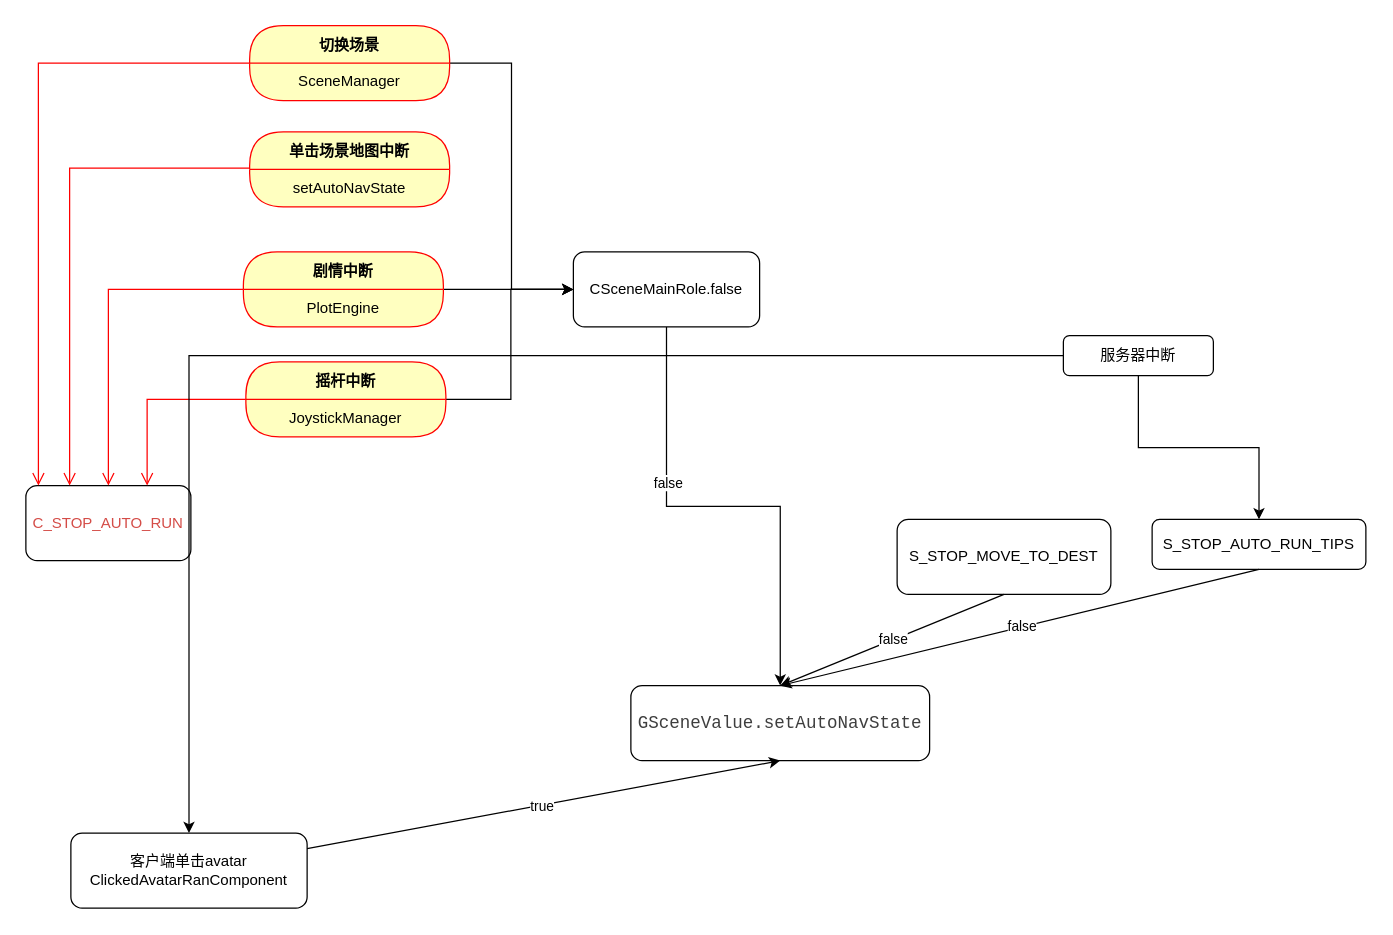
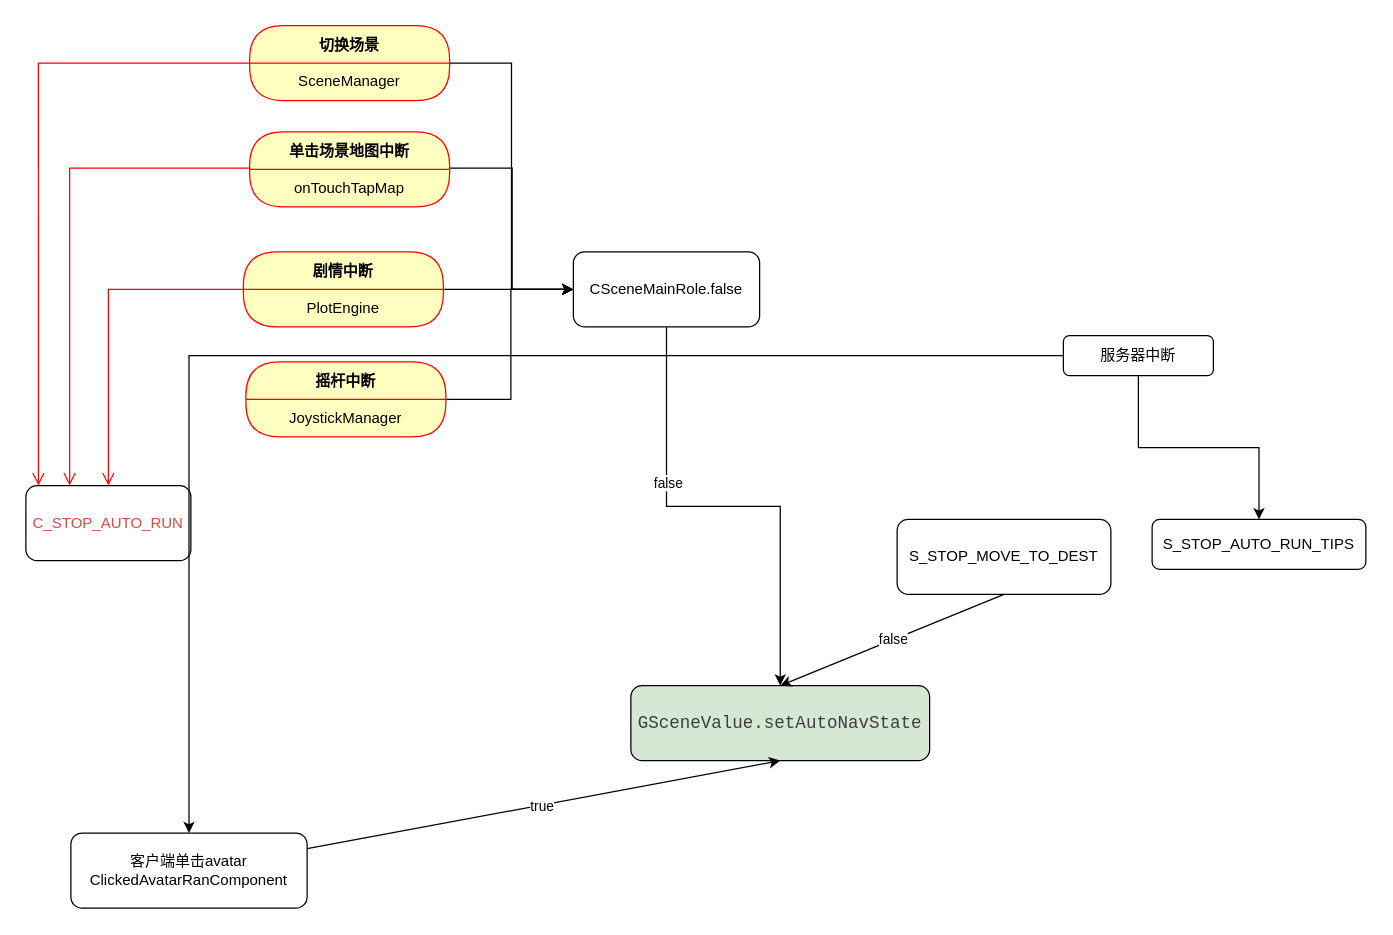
edge "单击场景地图中断" -> "CSceneMainRole.false": added
node "setAutoNavState": label "setAutoNavState" -> "onTouchTapMap"
edge "摇杆中断" -> "C_STOP_AUTO_RUN": removed
edge "S_STOP_AUTO_RUN_TIPS" -> "GSceneValue.setAutoNavState": removed, label "false"
node "GSceneValue.setAutoNavState": fillcolor #ffffff -> #d5e8d4
